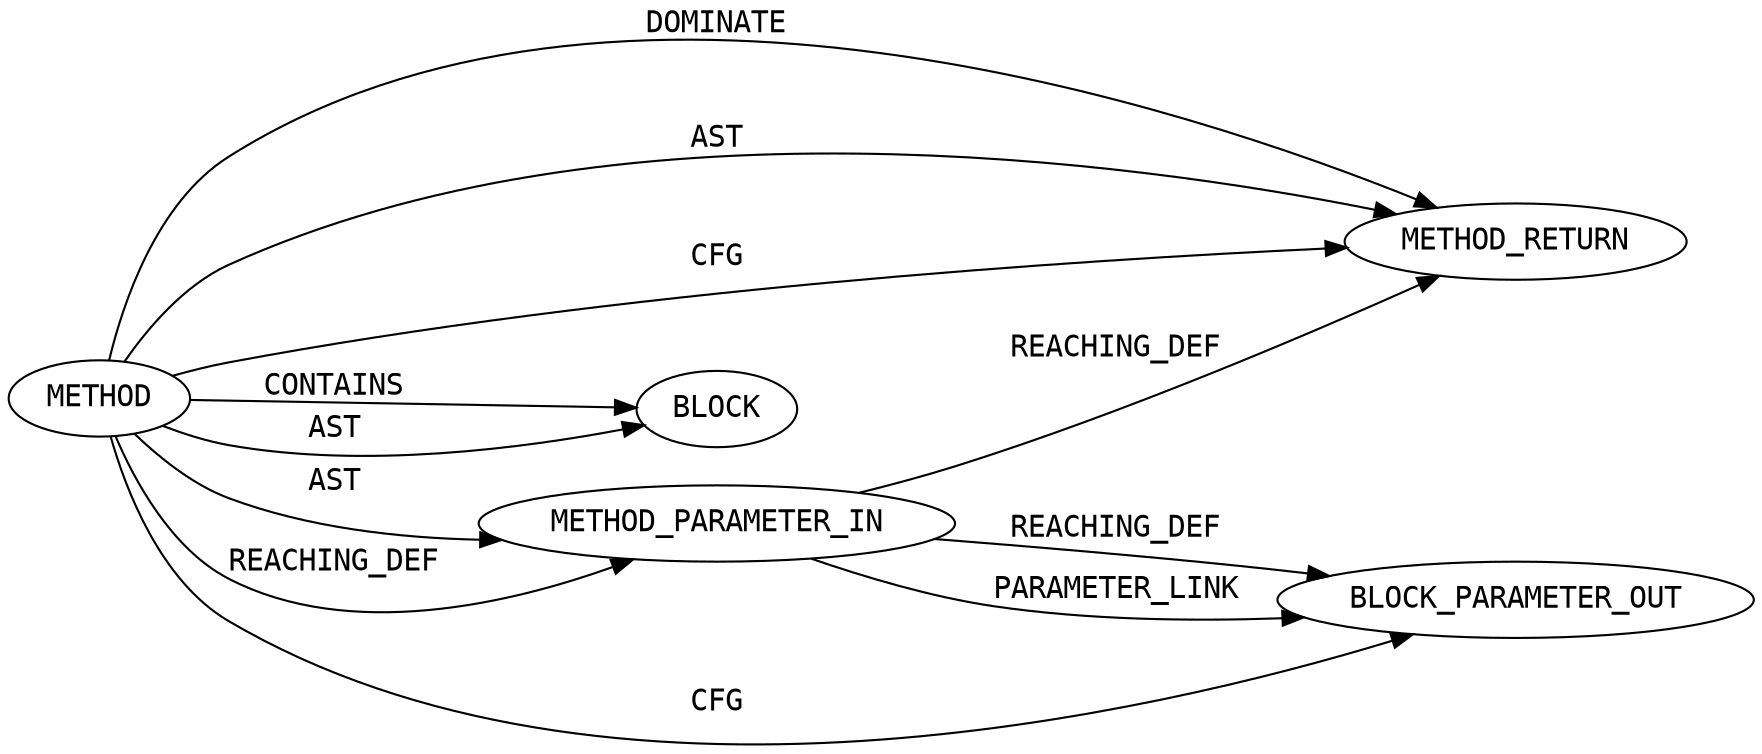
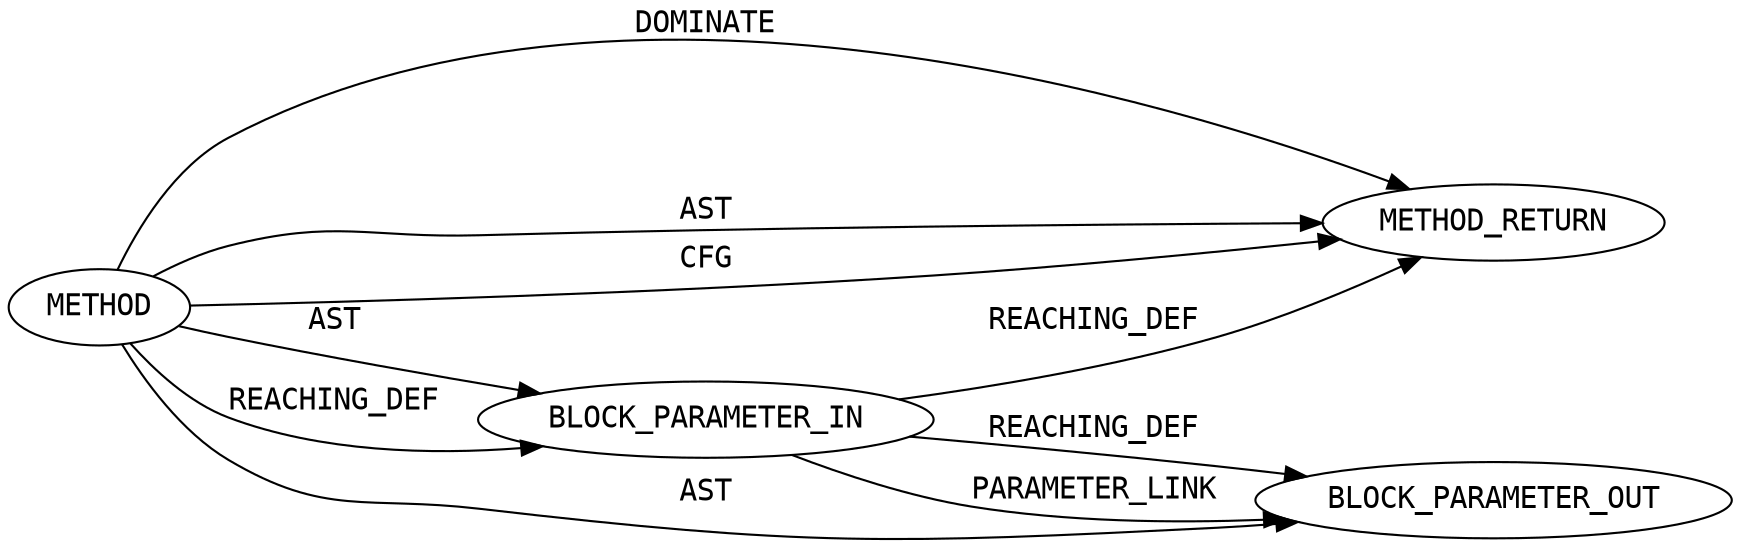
node "BLOCK": removed
node "METHOD_PARAMETER_IN": label "METHOD_PARAMETER_IN" -> "BLOCK_PARAMETER_IN"
edge "METHOD" -> "BLOCK_PARAMETER_OUT": label "CFG" -> "AST"
